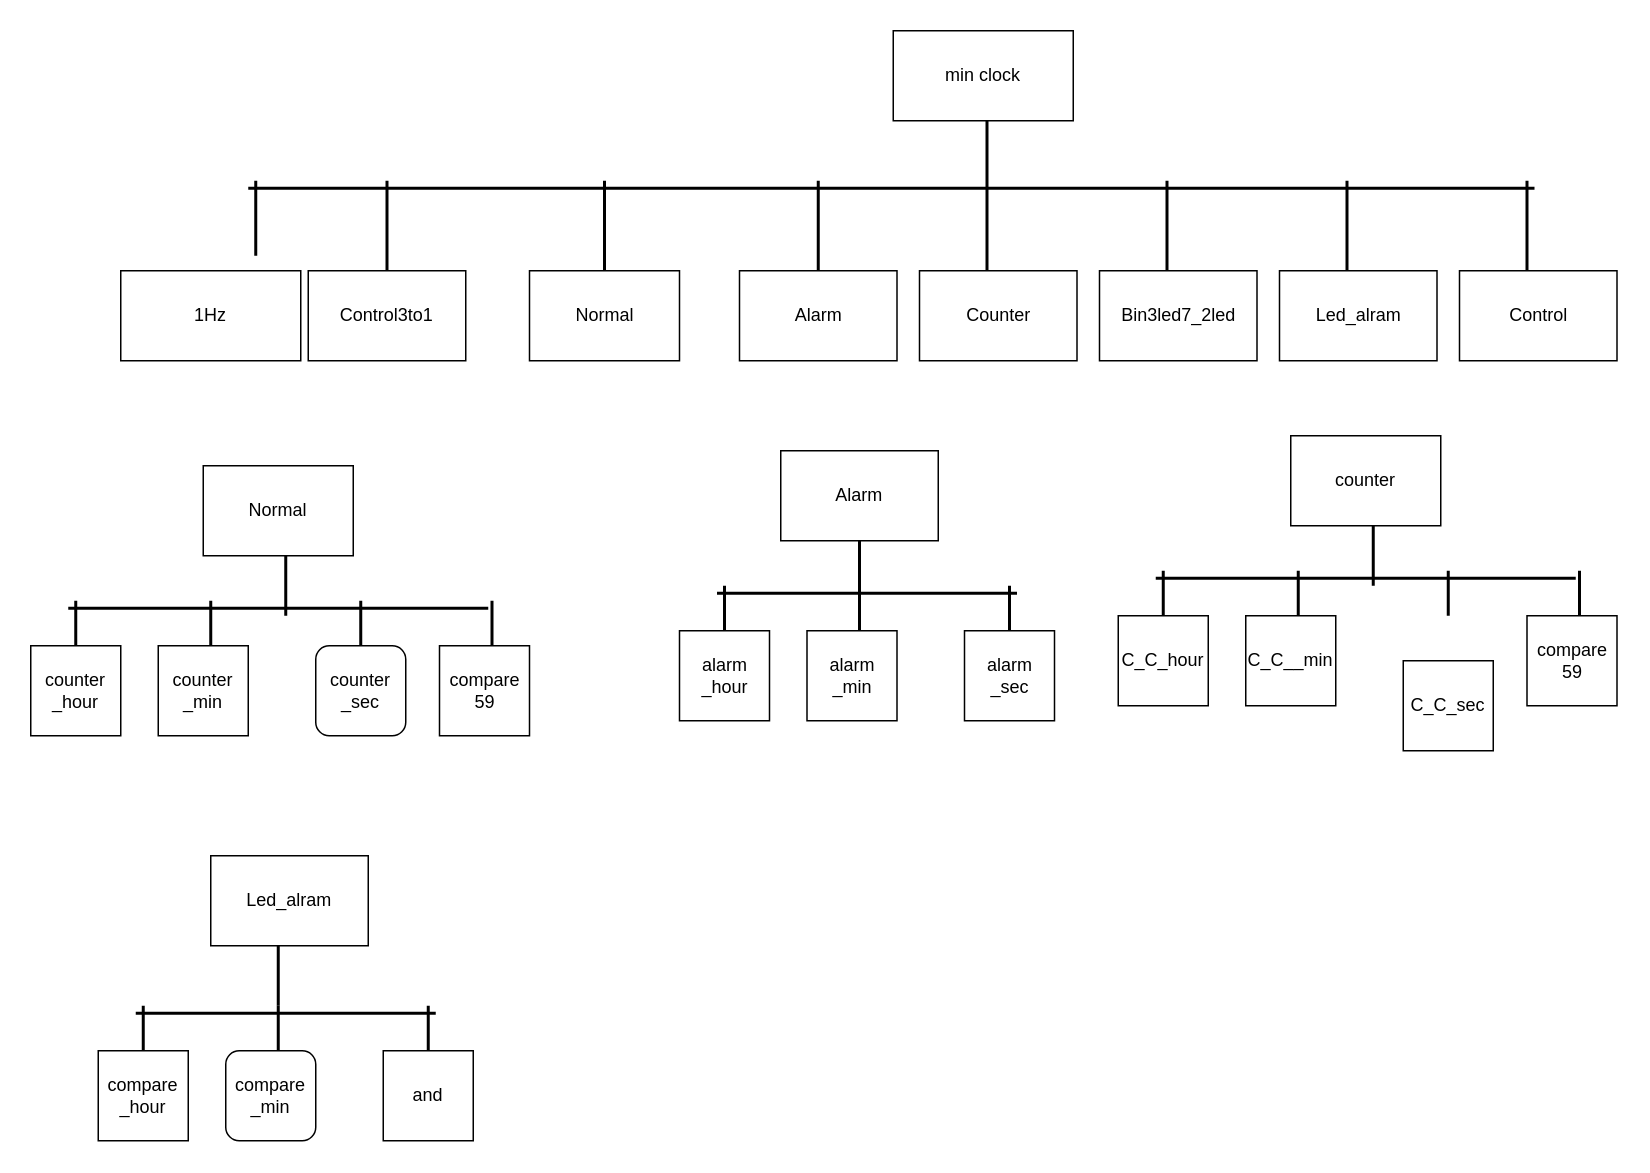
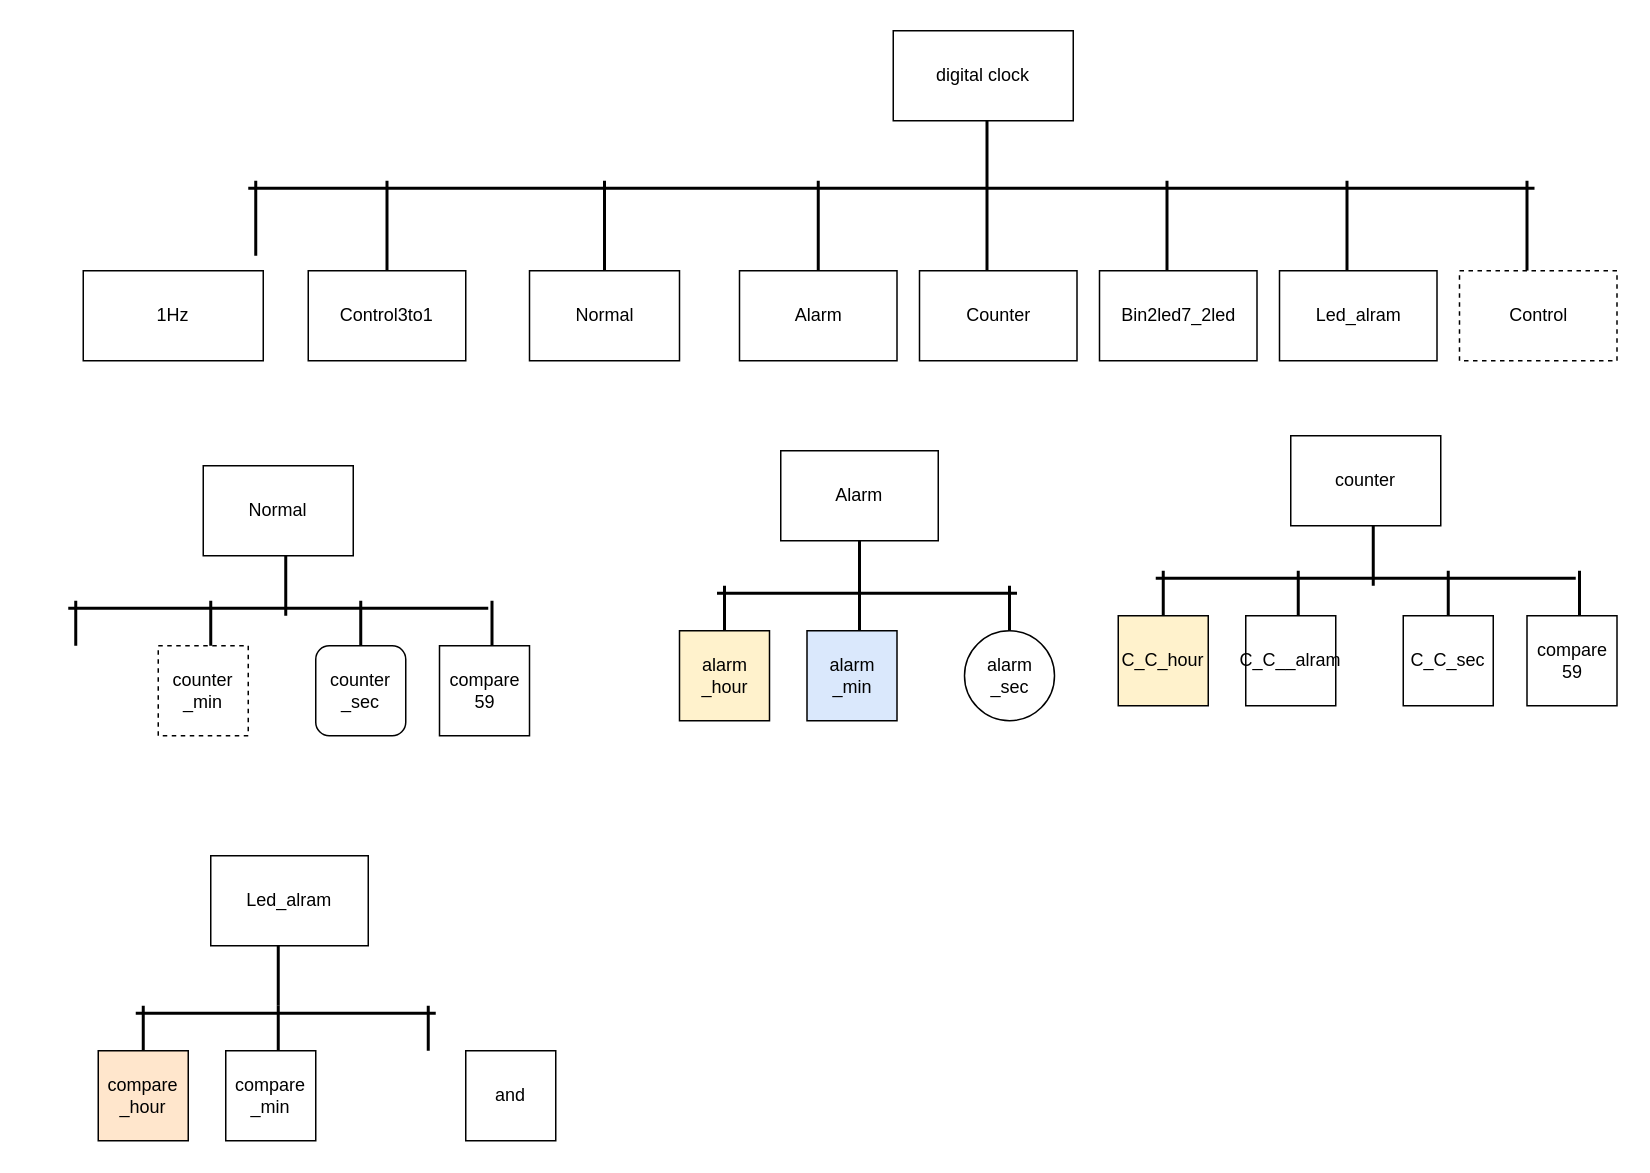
node "min clock": label "min clock" -> "digital clock"
node "1Hz": moved (211, 316) -> (173, 316)
node "Bin3led7_2led": label "Bin3led7_2led" -> "Bin2led7_2led"
node "Control": style solid -> dashed
node "C_C_hour": fillcolor #ffffff -> #fff2cc
node "C_C__min": label "C_C__min" -> "C_C__alram"
node "alarm _hour": fillcolor #ffffff -> #fff2cc
node "alarm _min": fillcolor #ffffff -> #dae8fc
node "alarm _sec": shape rectangle -> ellipse
node "counter _hour": removed
node "counter _min": style solid -> dashed
node "C_C_sec": moved (1448, 706) -> (1448, 661)
node "compare _hour": fillcolor #ffffff -> #ffe6cc
node "compare _min": shape rounded rectangle -> rectangle
node "and": moved (428, 1096) -> (511, 1096)
